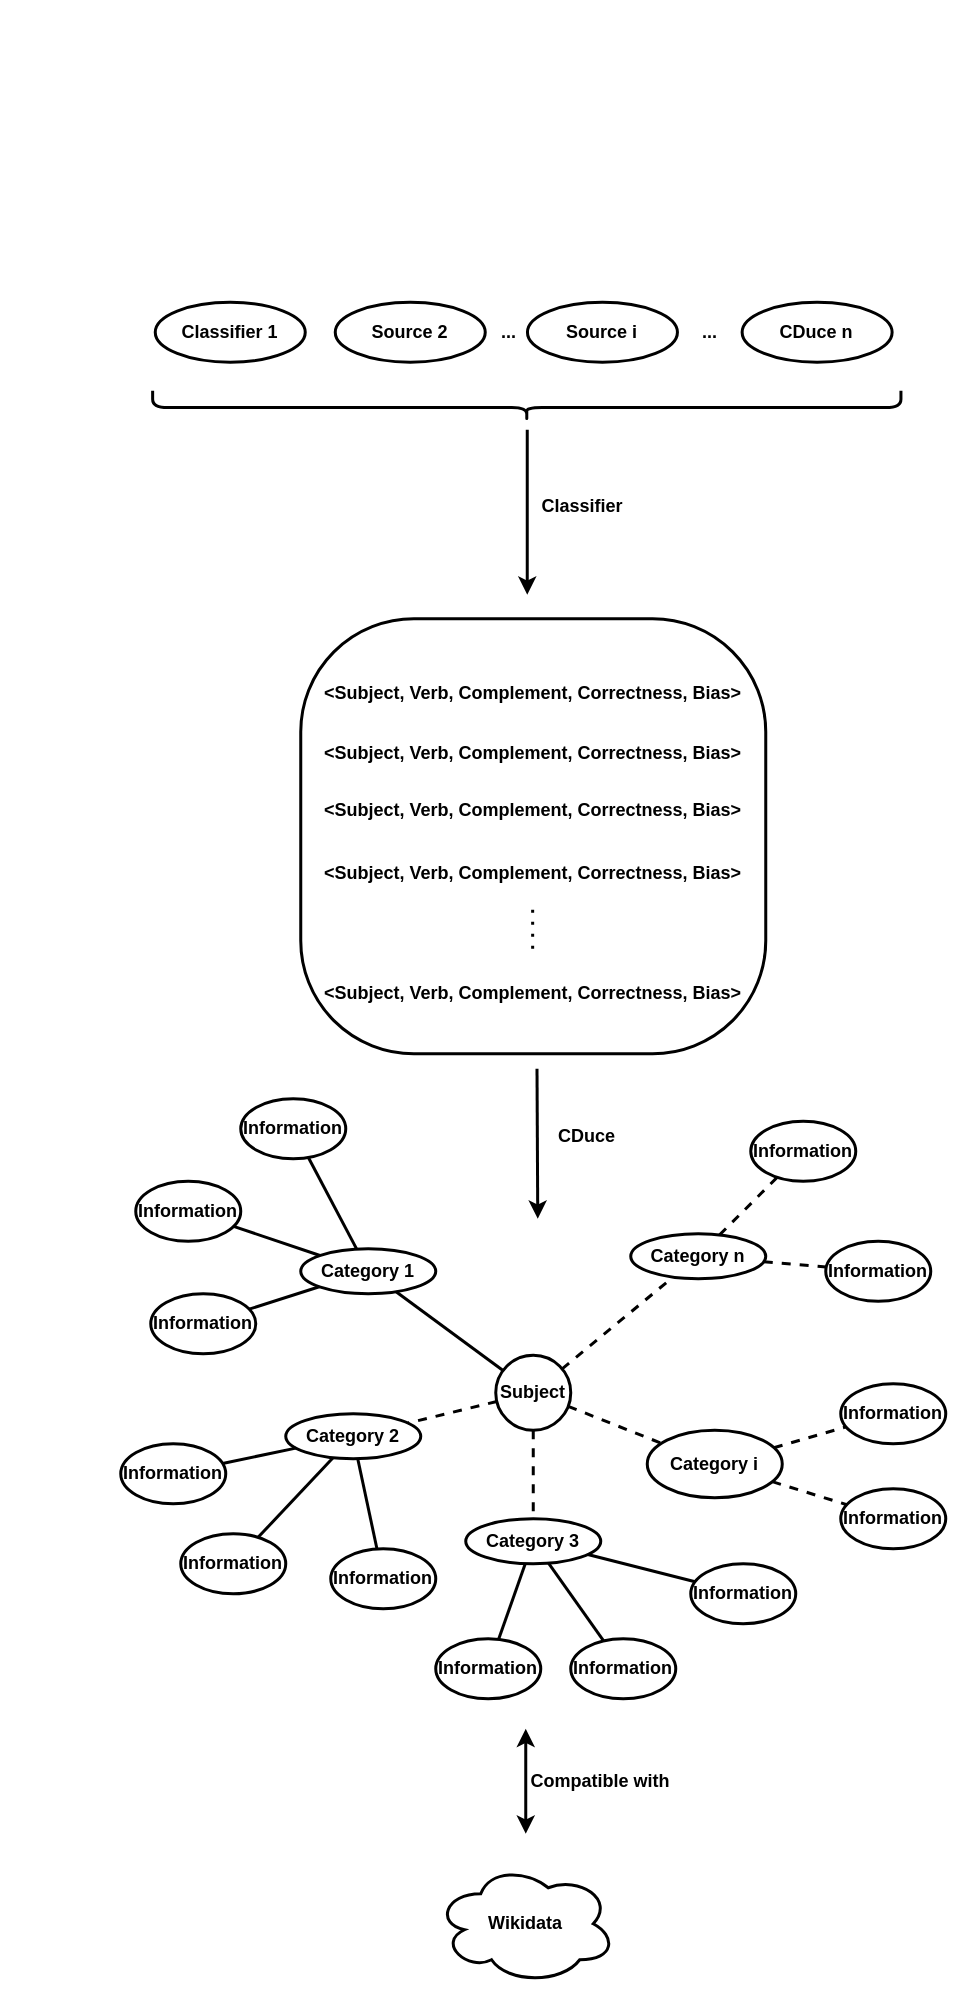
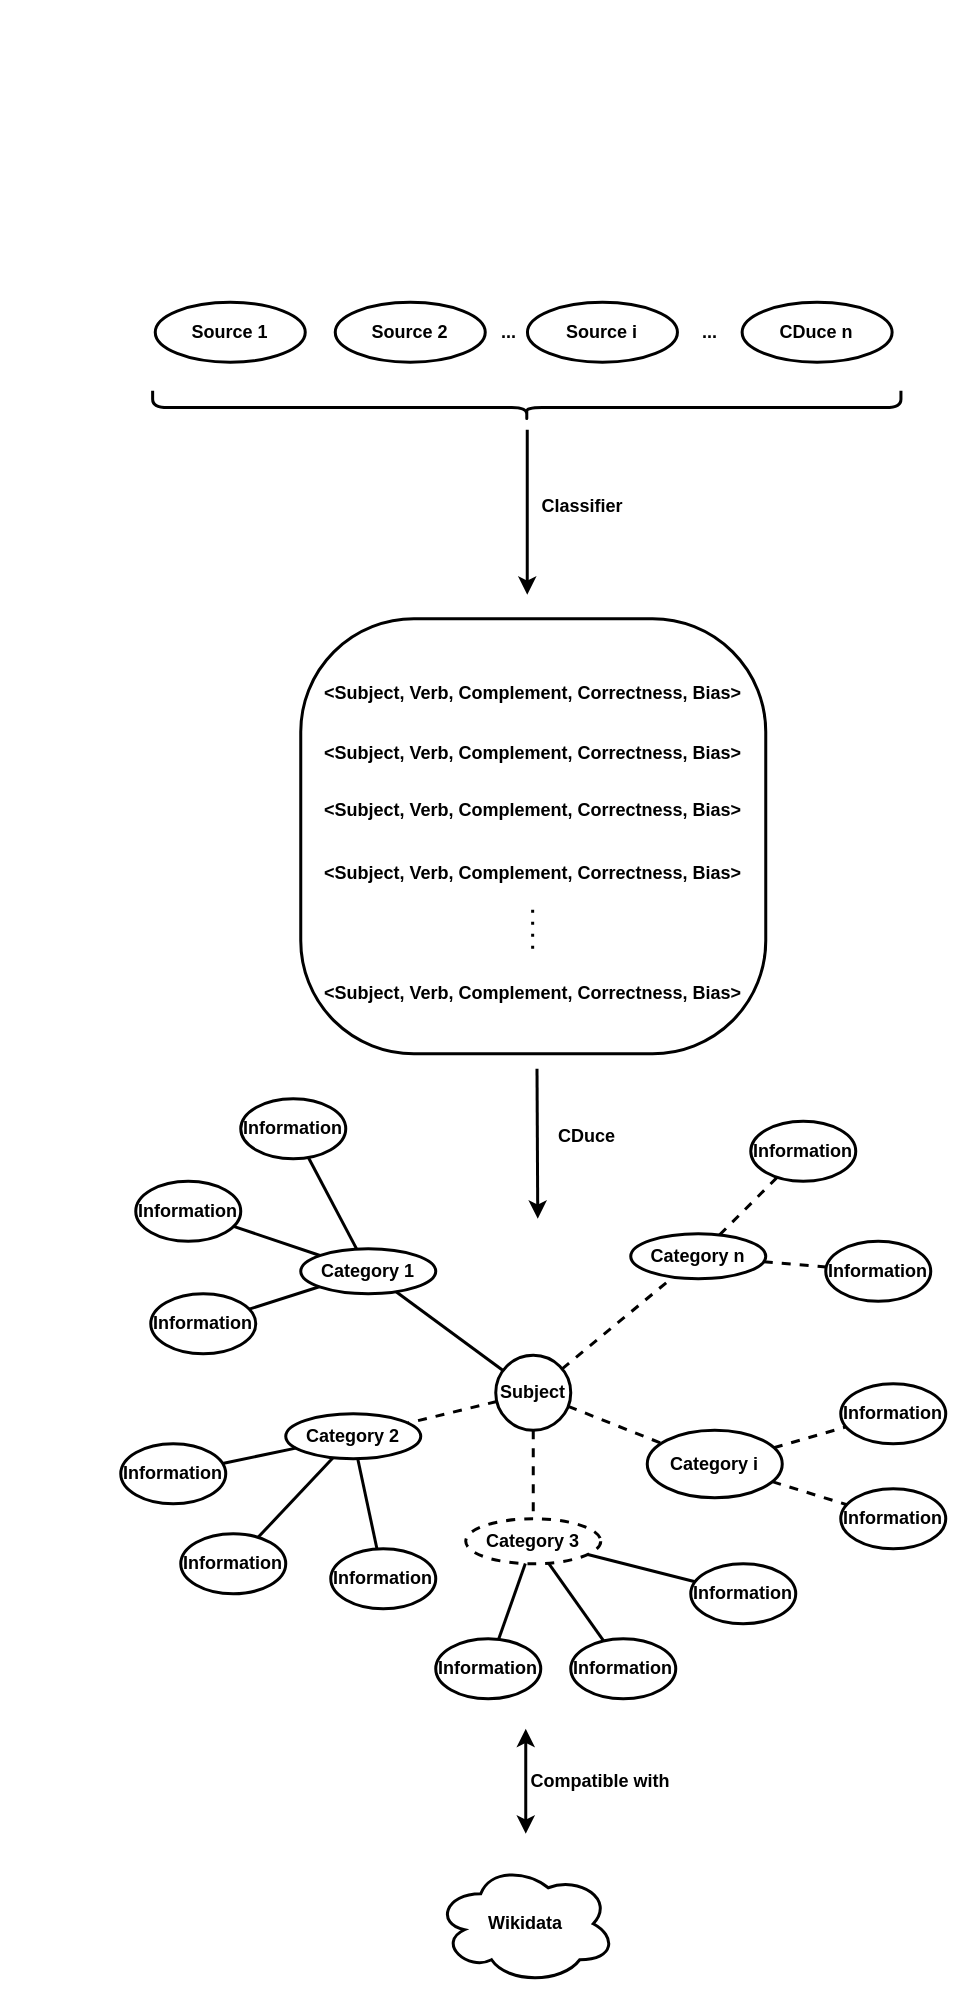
node "Classifier 1": label "Classifier 1" -> "Source 1"
node "Category 3": style solid -> dashed
